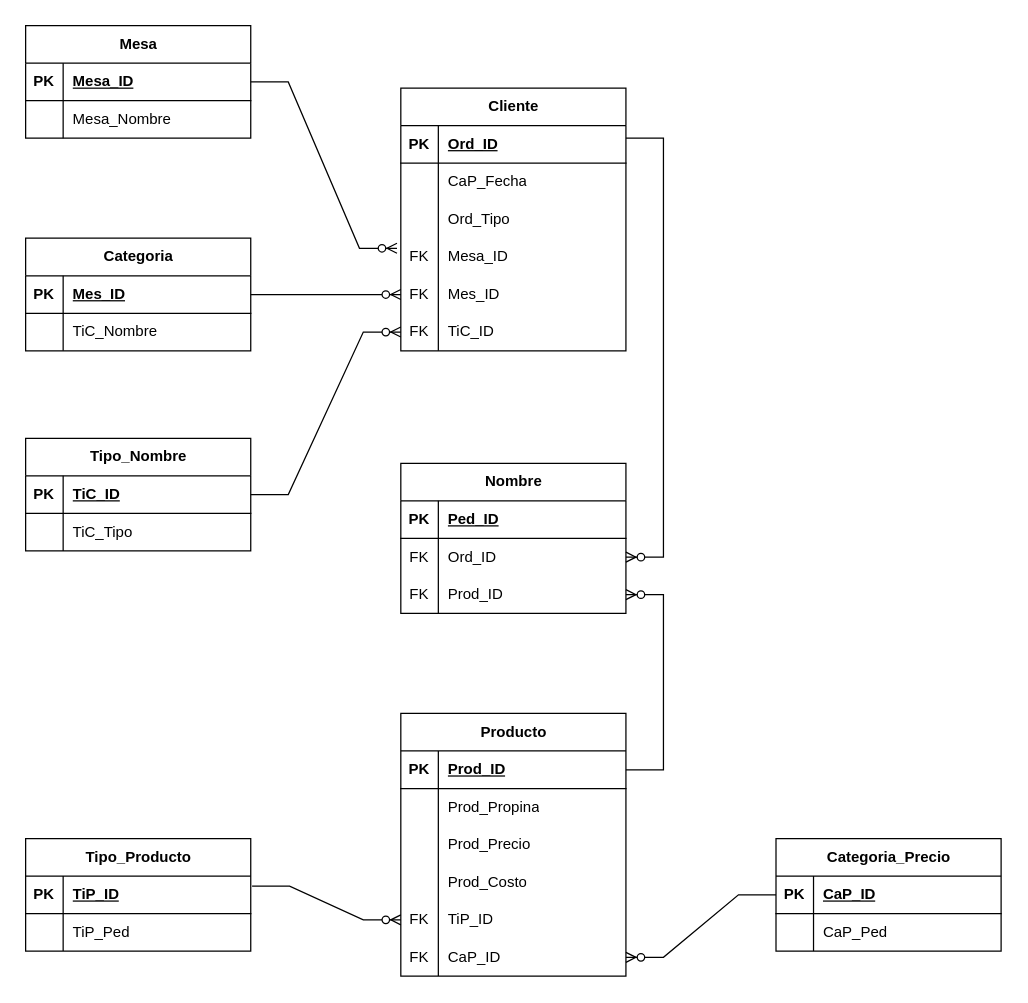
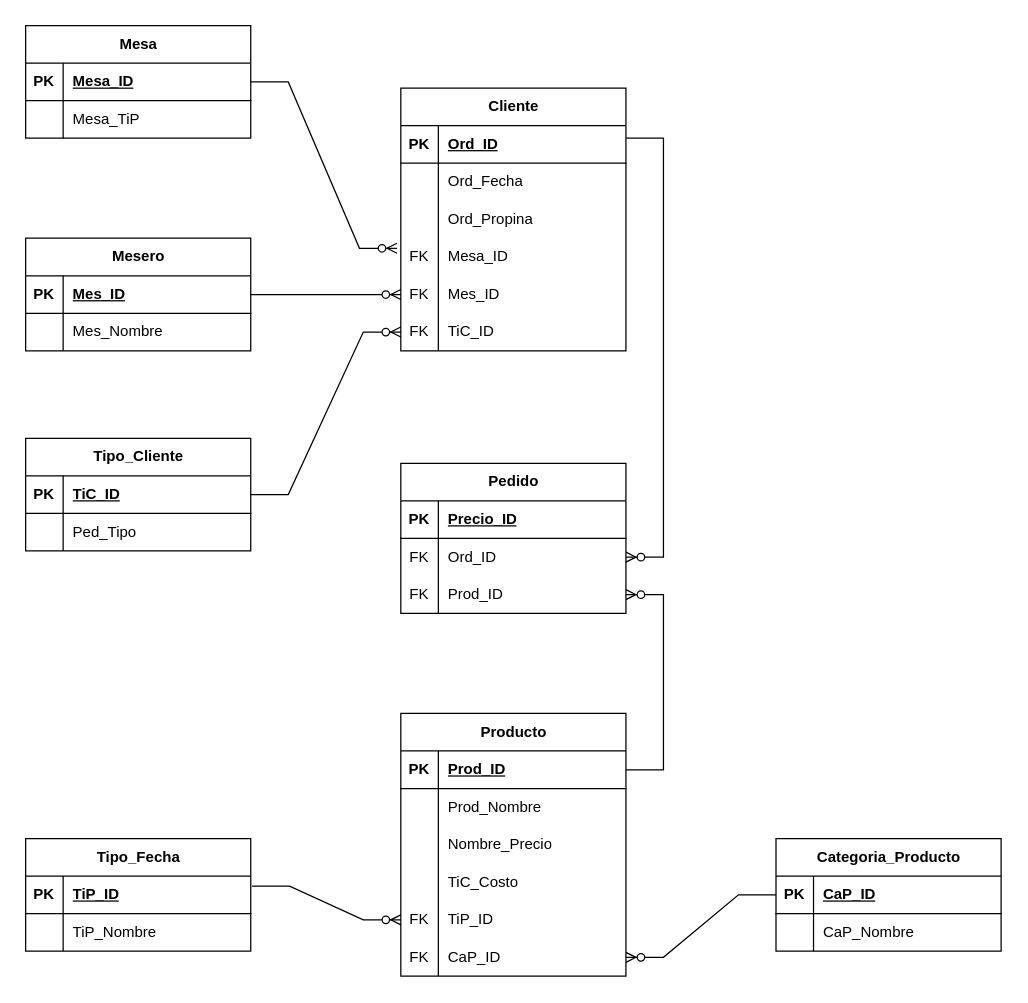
node "Mesa_Nombre": label "Mesa_Nombre" -> "Mesa_TiP"
node "CaP_Fecha": label "CaP_Fecha" -> "Ord_Fecha"
node "Ord_Tipo": label "Ord_Tipo" -> "Ord_Propina"
node "Categoria": label "Categoria" -> "Mesero"
node "TiC_Nombre": label "TiC_Nombre" -> "Mes_Nombre"
node "Tipo_Nombre": label "Tipo_Nombre" -> "Tipo_Cliente"
node "Nombre": label "Nombre" -> "Pedido"
node "Ped_ID": label "Ped_ID" -> "Precio_ID"
node "TiC_Tipo": label "TiC_Tipo" -> "Ped_Tipo"
node "Prod_Propina": label "Prod_Propina" -> "Prod_Nombre"
node "Prod_Precio": label "Prod_Precio" -> "Nombre_Precio"
node "Tipo_Producto": label "Tipo_Producto" -> "Tipo_Fecha"
node "Categoria_Precio": label "Categoria_Precio" -> "Categoria_Producto"
node "Prod_Costo": label "Prod_Costo" -> "TiC_Costo"
node "TiP_Ped": label "TiP_Ped" -> "TiP_Nombre"
node "CaP_Ped": label "CaP_Ped" -> "CaP_Nombre"
